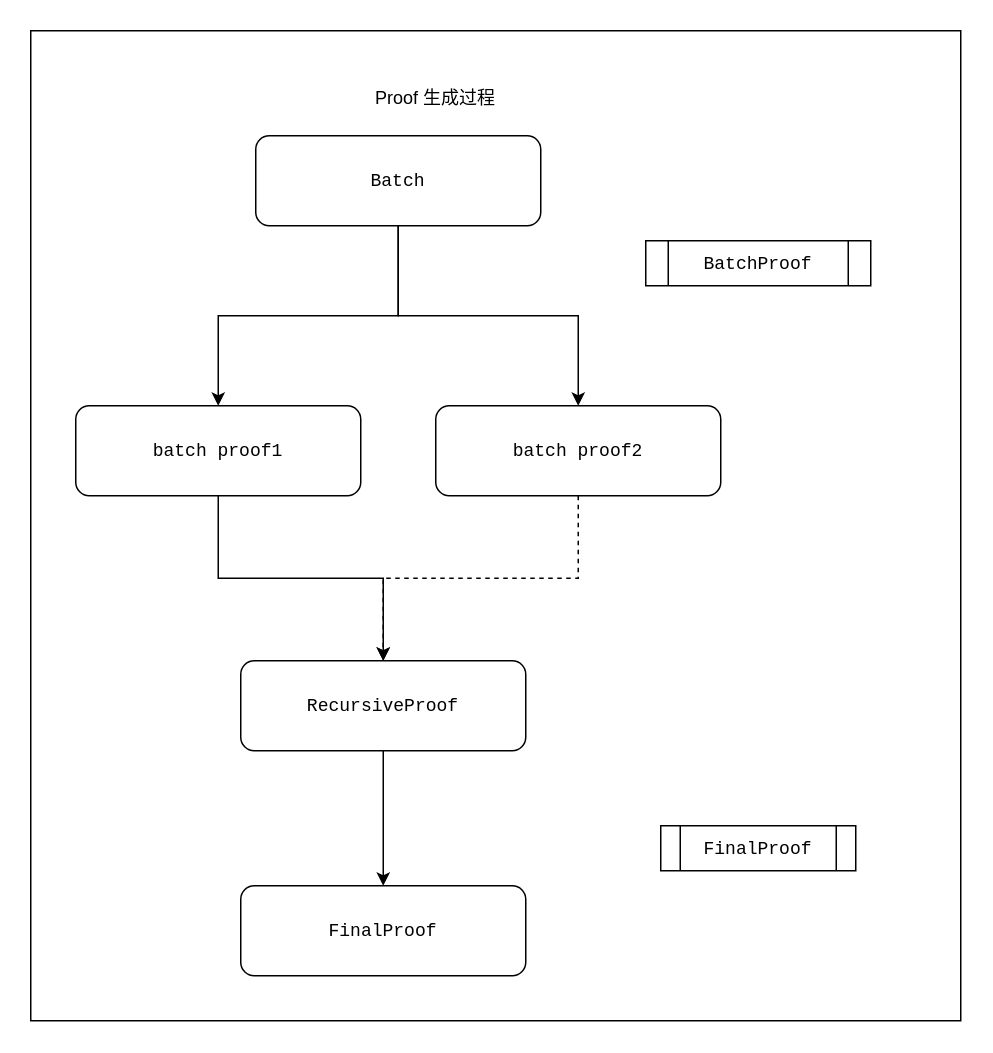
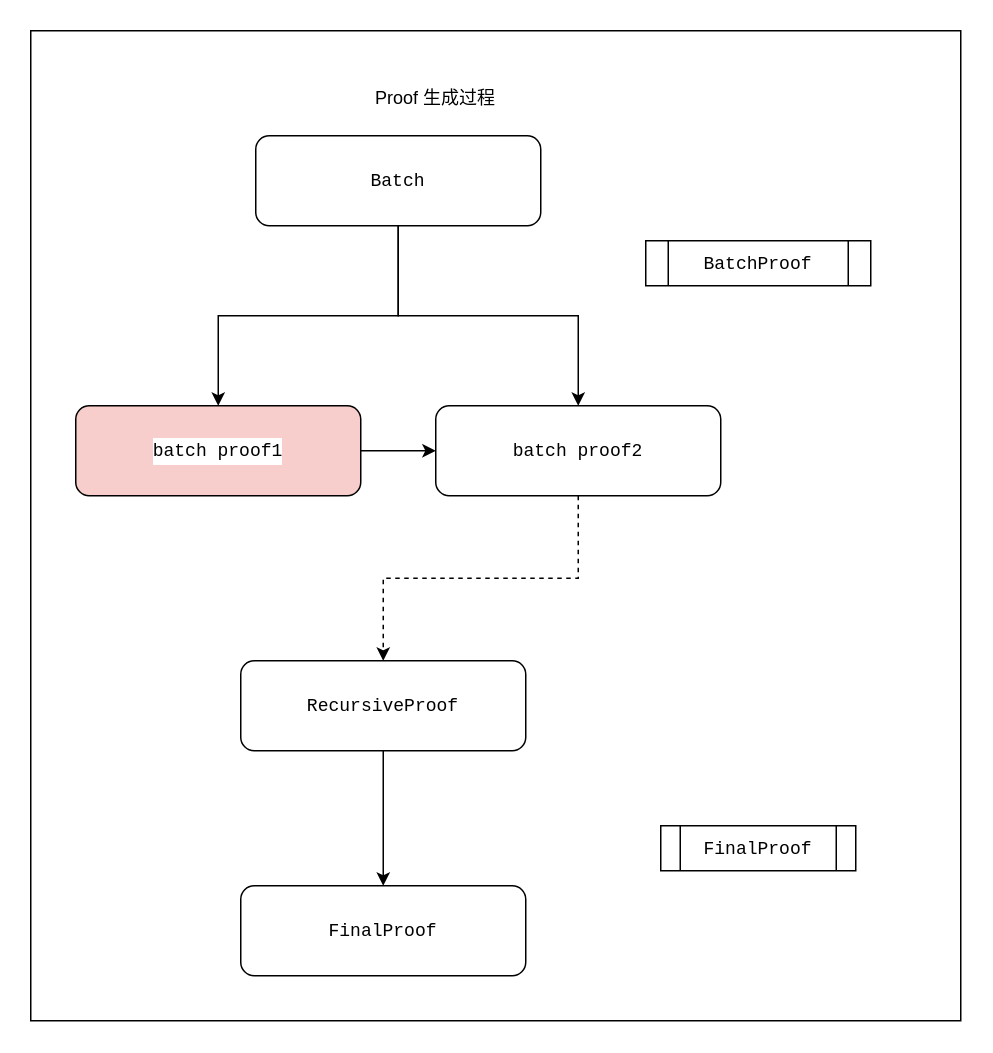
node "batch proof1": fillcolor #ffffff -> #f8cecc
edge "batch proof1" -> "RecursiveProof": now "batch proof1" -> "batch proof2"
